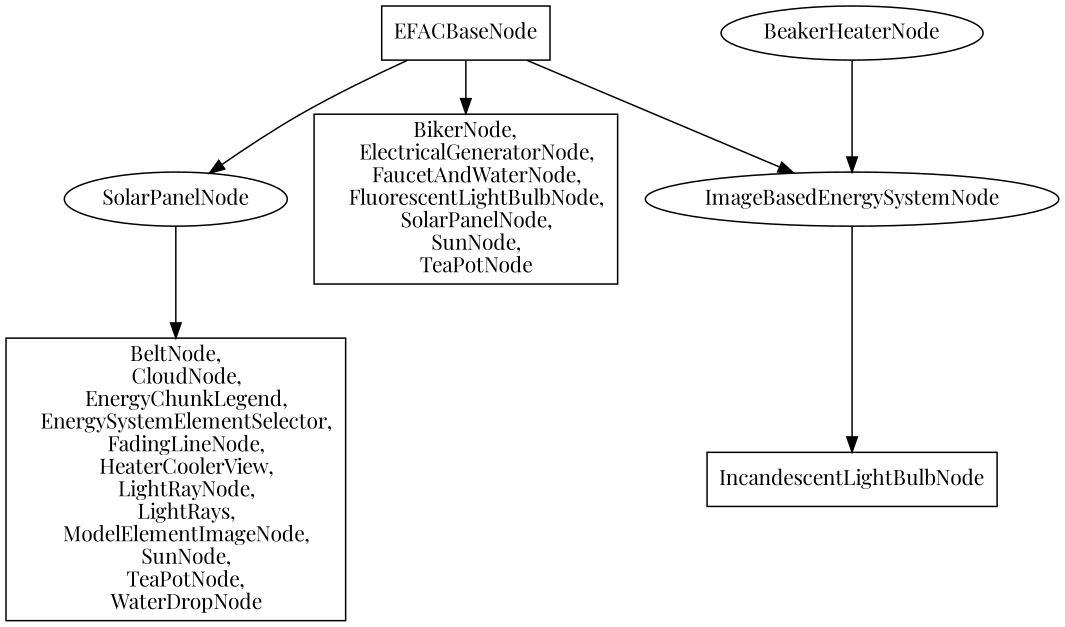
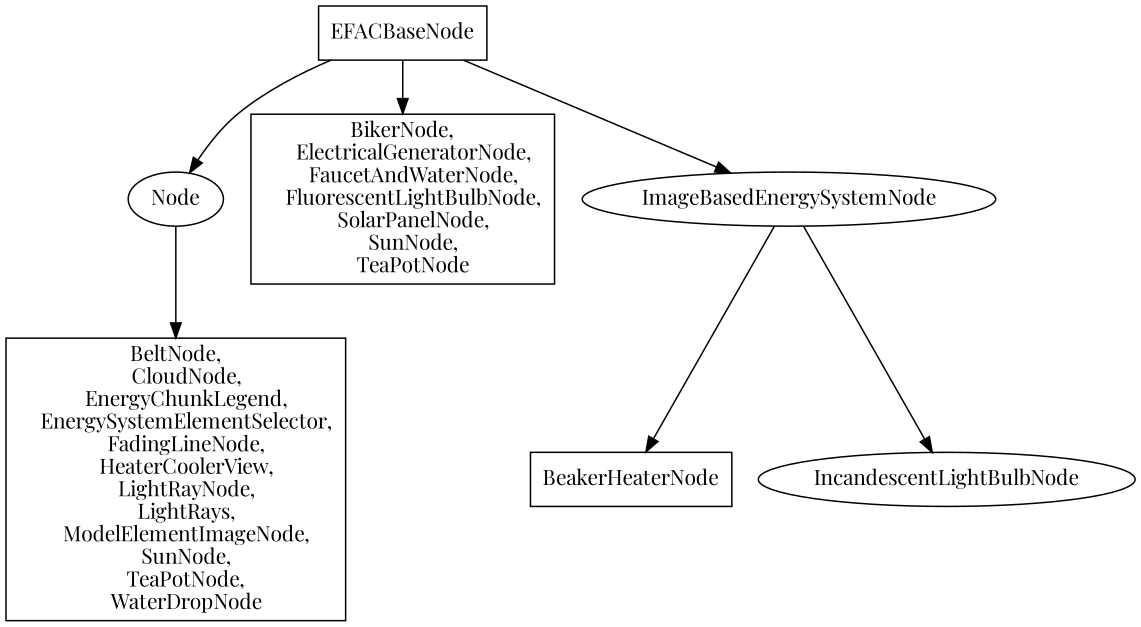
node "BeakerHeaterNode": shape ellipse -> box
edge "BeakerHeaterNode" -> "ImageBasedEnergySystemNode": reversed
node "SolarPanelNode": label "SolarPanelNode" -> "Node"
node "IncandescentLightBulbNode": shape box -> ellipse
